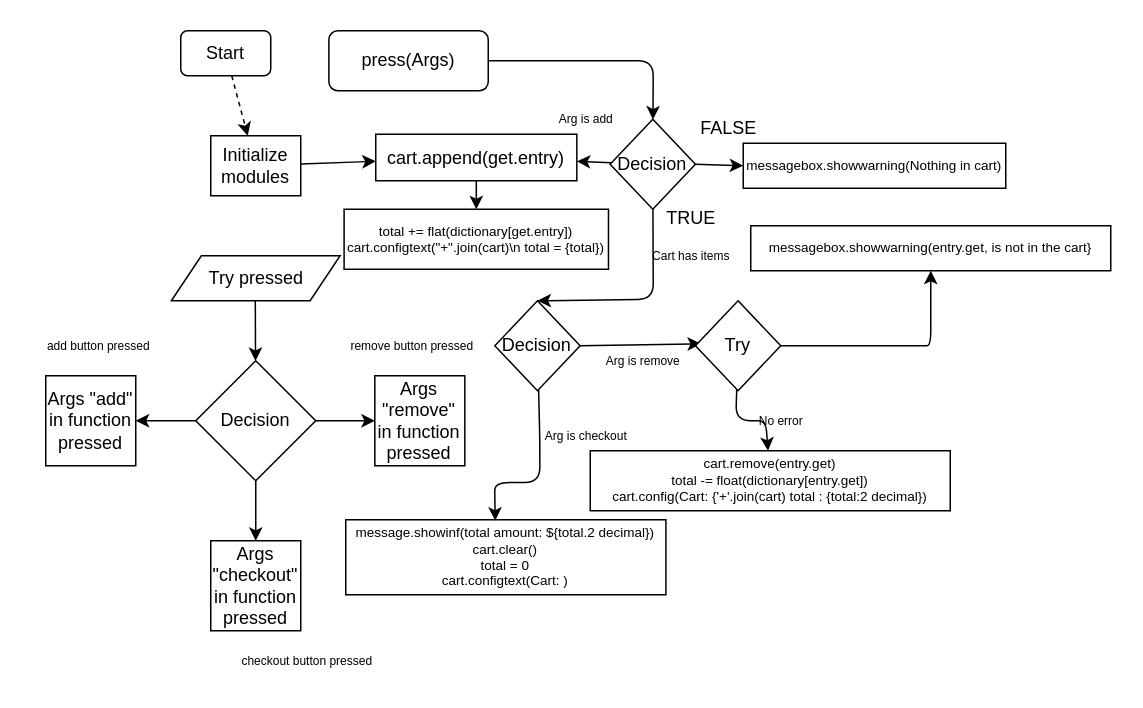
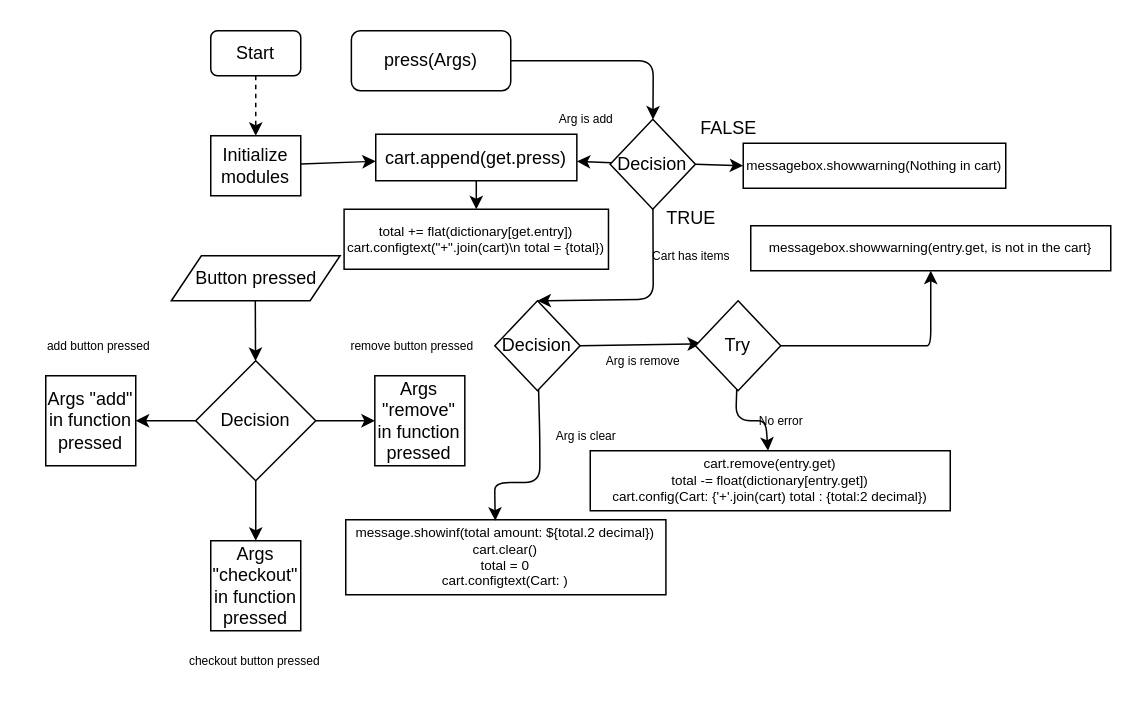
node "Start": moved (226, 53) -> (256, 53)
node "press(Args)": moved (409, 61) -> (431, 61)
node "cart.append(get.entry)": label "cart.append(get.entry)" -> "cart.append(get.press)"
node "Try pressed": label "Try pressed" -> "Button pressed"
node "Arg is checkout": label "Arg is checkout" -> "Arg is clear"
node "checkout button pressed": moved (306, 661) -> (254, 661)
